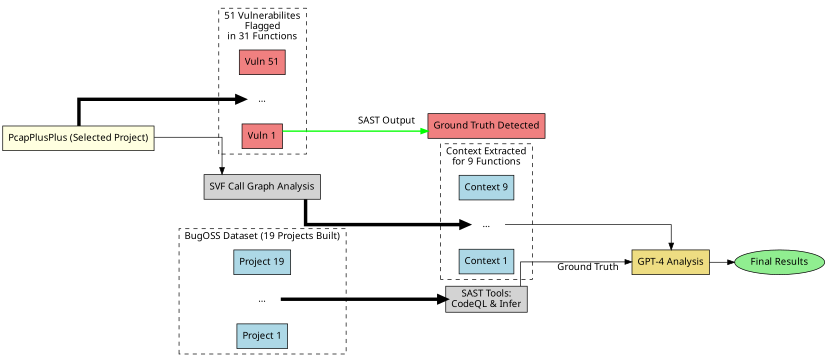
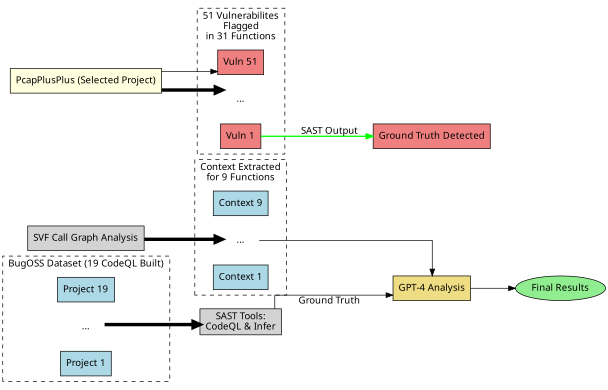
edge "PcapPlusPlus (Selected Project)" -> "SVF Call Graph Analysis": now "PcapPlusPlus (Selected Project)" -> "Vuln 51"
cluster "BugOSS Dataset (19 Projects Built)": label "BugOSS Dataset (19 Projects Built)" -> "BugOSS Dataset (19 CodeQL Built)"
